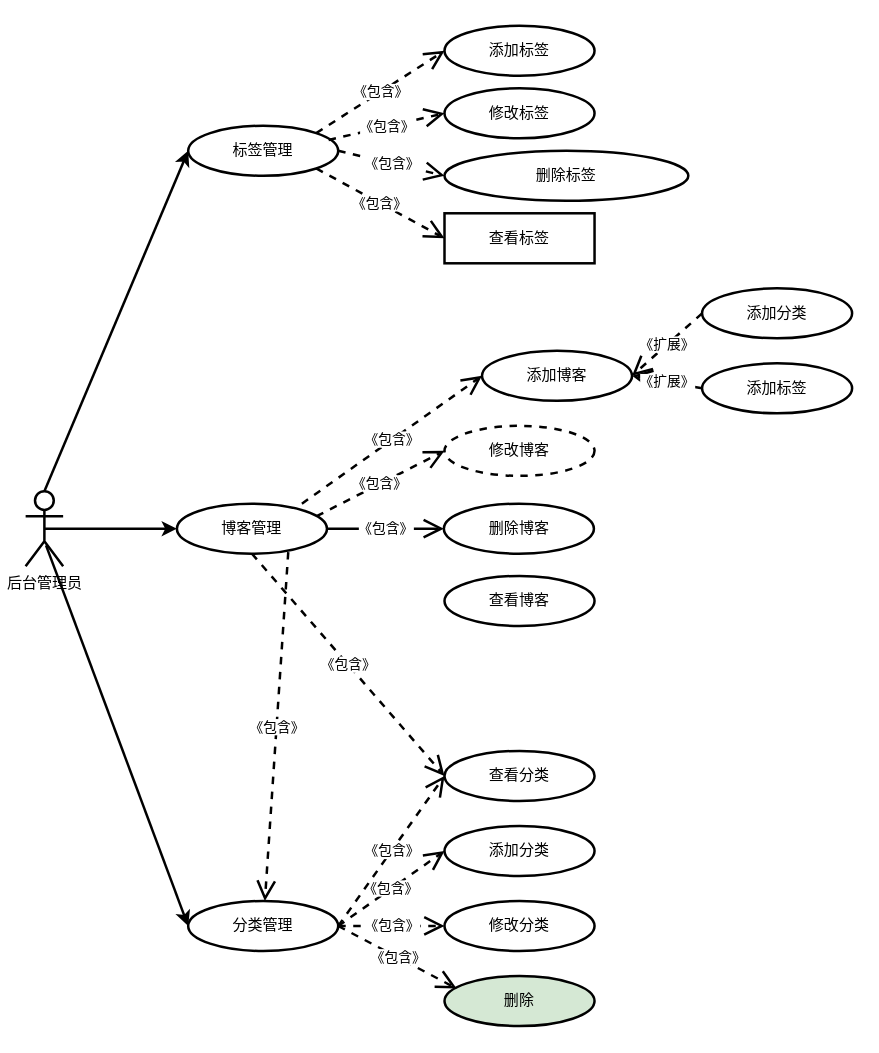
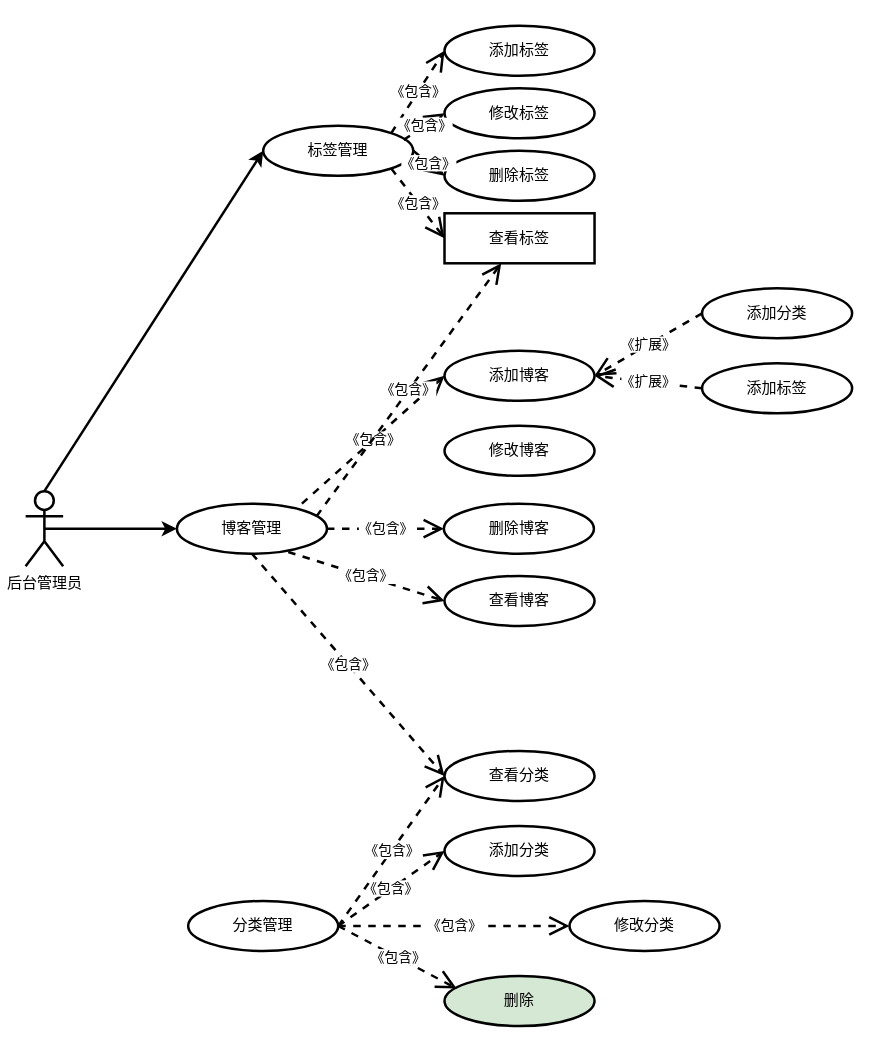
node "标签管理": moved (263, 151) -> (338, 151)
node "删除标签": size 244x50 -> 150x50
node "添加博客": moved (557, 376) -> (519, 376)
node "修改博客": style dashed -> solid
edge "博客管理" -> "修改博客": now "博客管理" -> "查看标签"
edge "博客管理" -> "删除博客": style solid -> dashed
edge "博客管理" -> "分类管理": now "博客管理" -> "查看博客"
edge "后台管理员" -> "分类管理": removed
node "修改分类": moved (519, 926) -> (644, 926)
